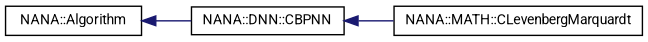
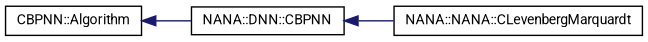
node "NANA::Algorithm": label "NANA::Algorithm" -> "CBPNN::Algorithm"
node "NANA::MATH::CLevenbergMarquardt": label "NANA::MATH::CLevenbergMarquardt" -> "NANA::NANA::CLevenbergMarquardt"
